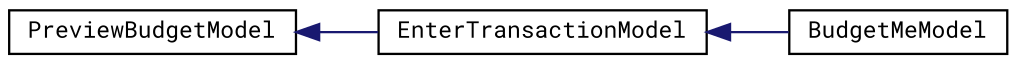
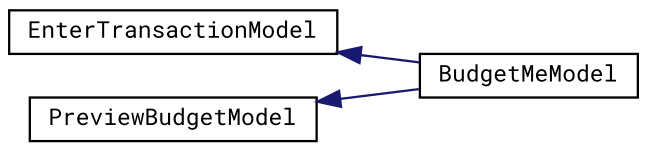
edge "EnterTransactionModel" -> "PreviewBudgetModel": now "BudgetMeModel" -> "PreviewBudgetModel"
